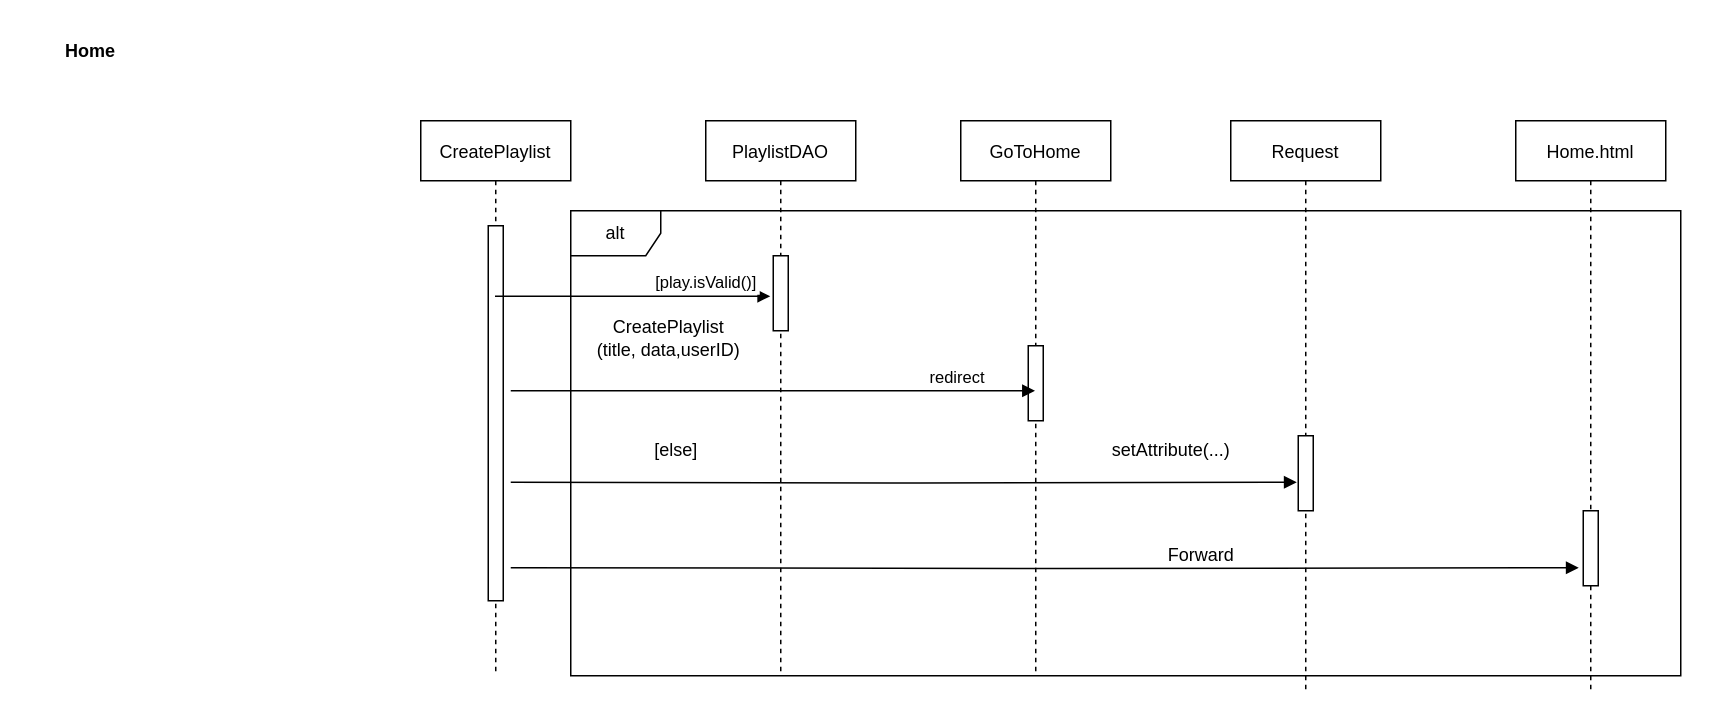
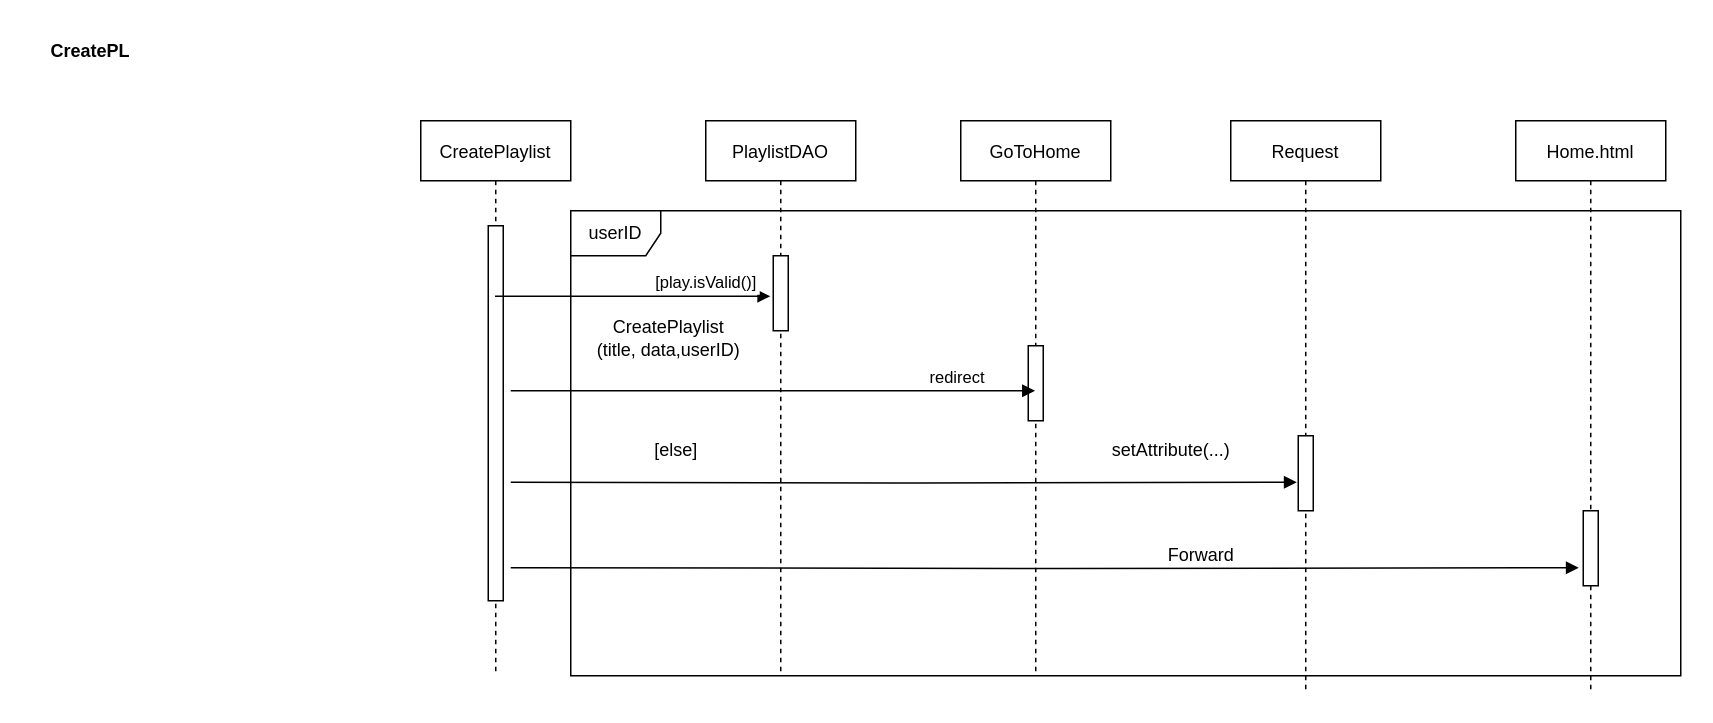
node "Home": label "Home" -> "CreatePL"
node "alt": label "alt" -> "userID"
